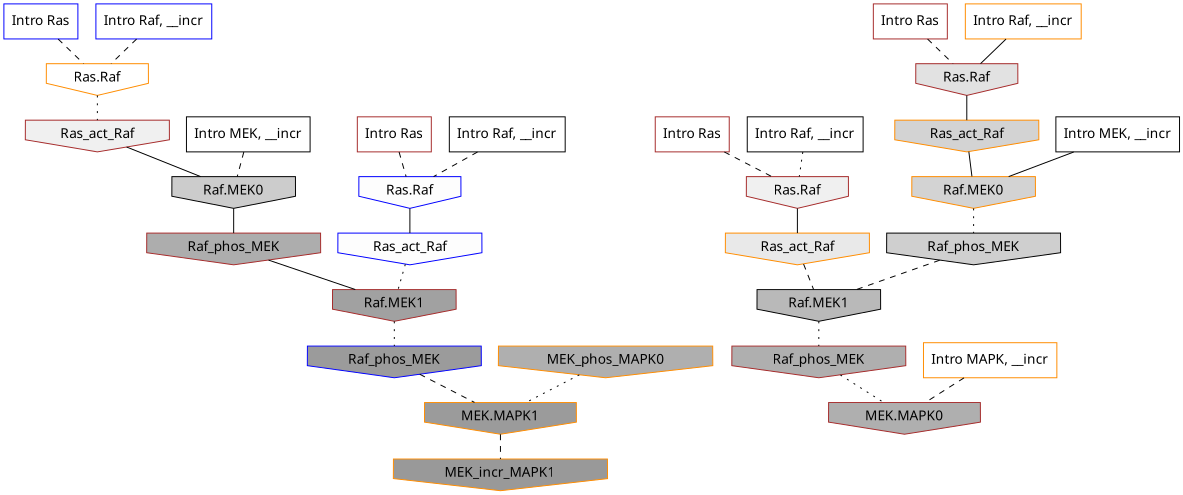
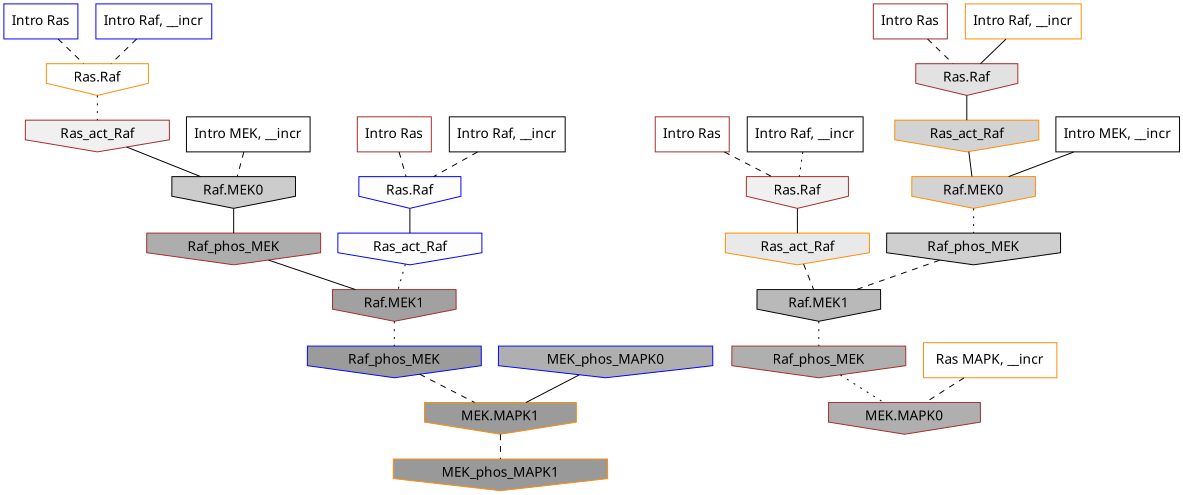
node "MEK_phos_MAPK0": color darkorange -> blue
node "Intro MAPK, __incr": label "Intro MAPK, __incr" -> "Ras MAPK, __incr"
edge "MEK_phos_MAPK0" -- "MEK.MAPK1": style dotted -> solid
node "MEK_incr_MAPK1": label "MEK_incr_MAPK1" -> "MEK_phos_MAPK1"
